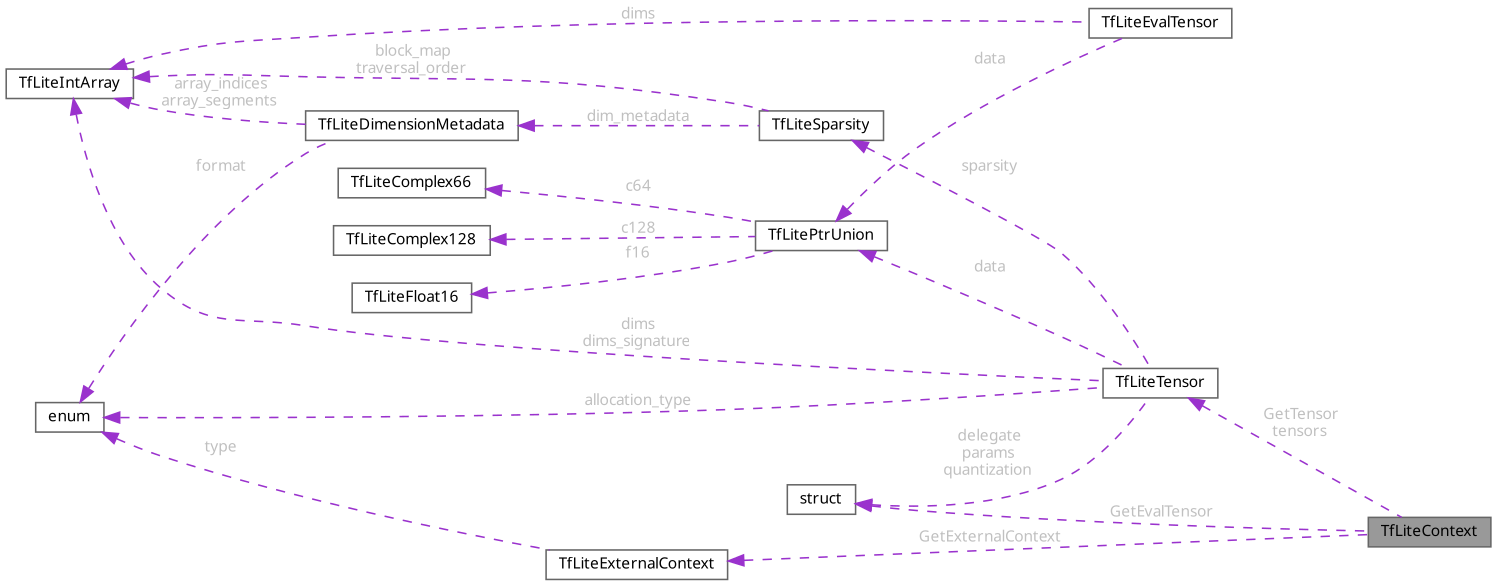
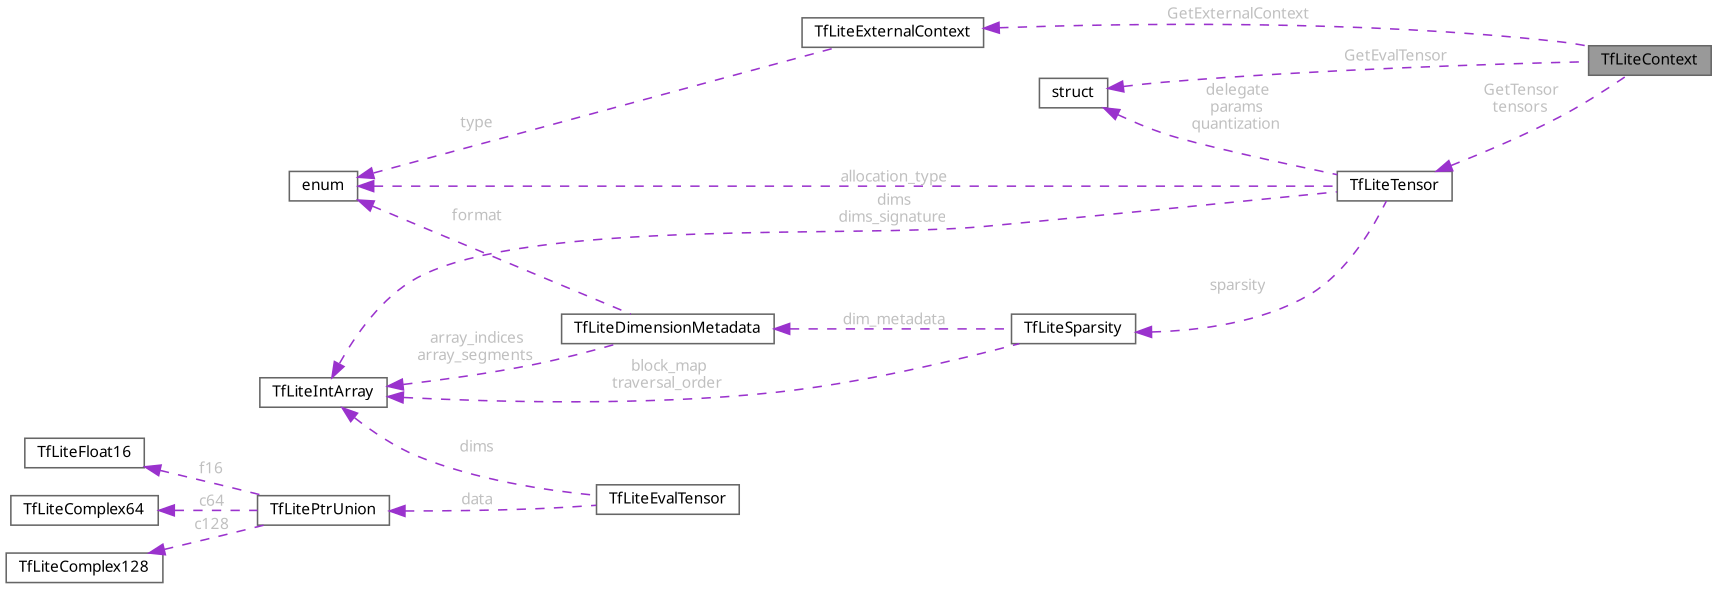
node "TfLiteComplex66": label "TfLiteComplex66" -> "TfLiteComplex64"
edge "TfLiteTensor" -> "TfLitePtrUnion": removed, label "data"
